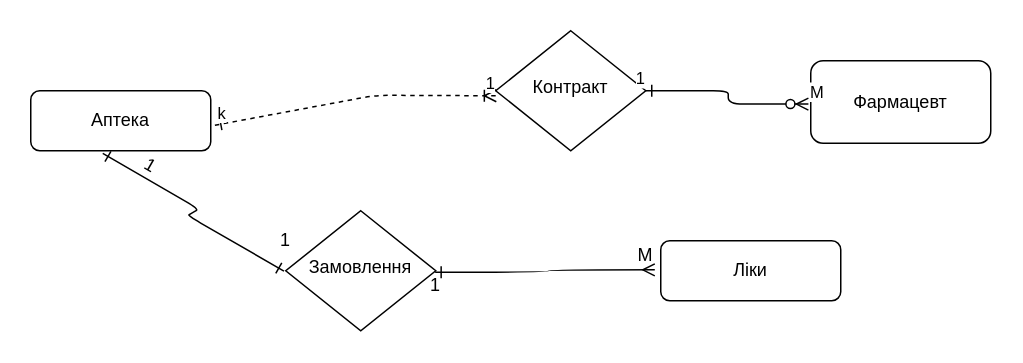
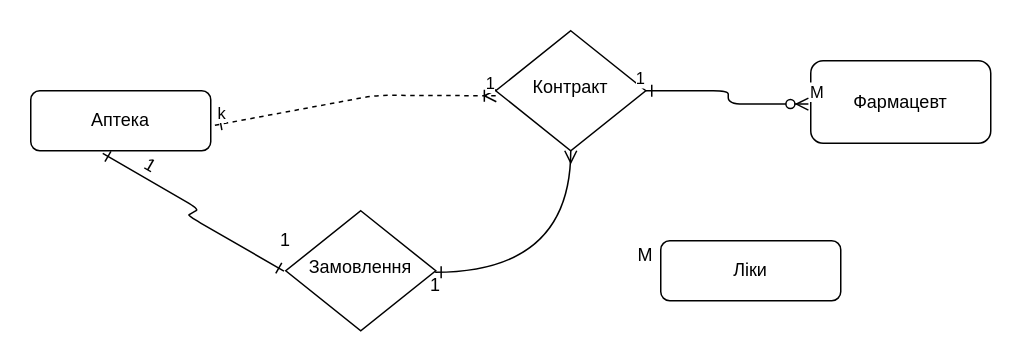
edge "Замовлення" -- "Ліки": now "Замовлення" -- "Контракт"
